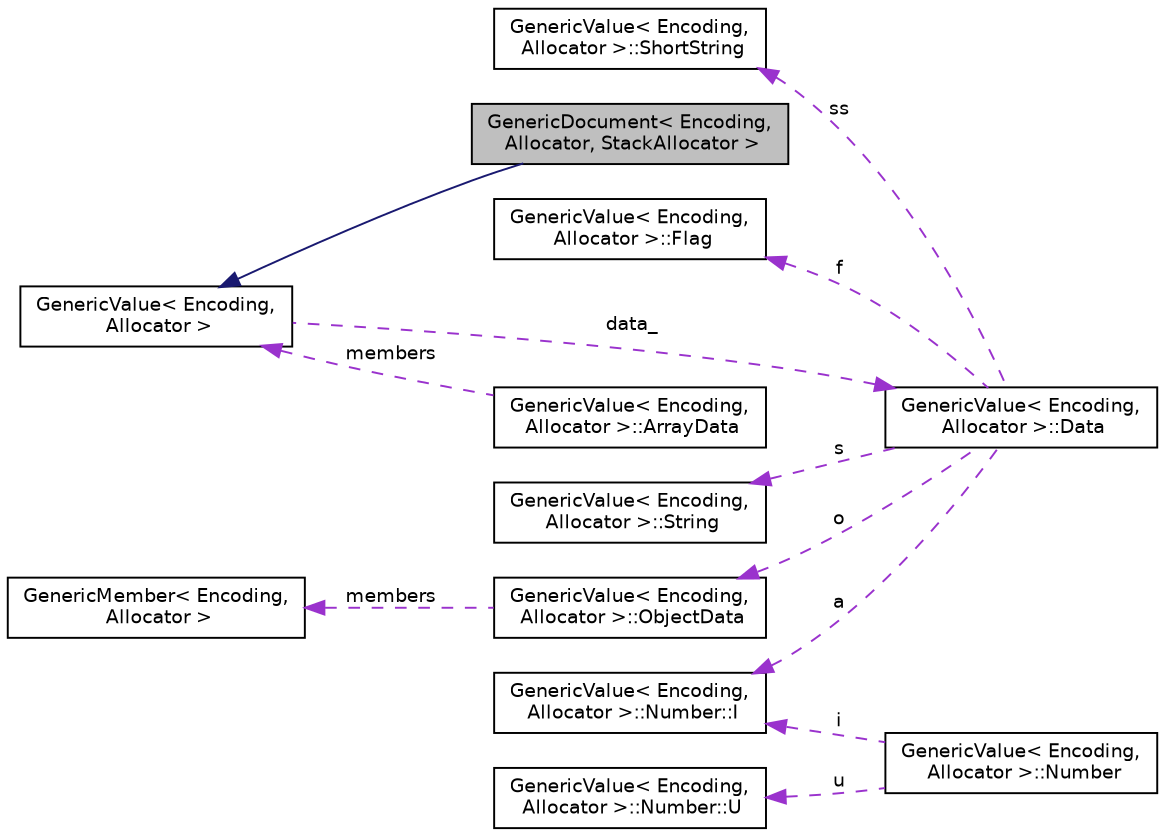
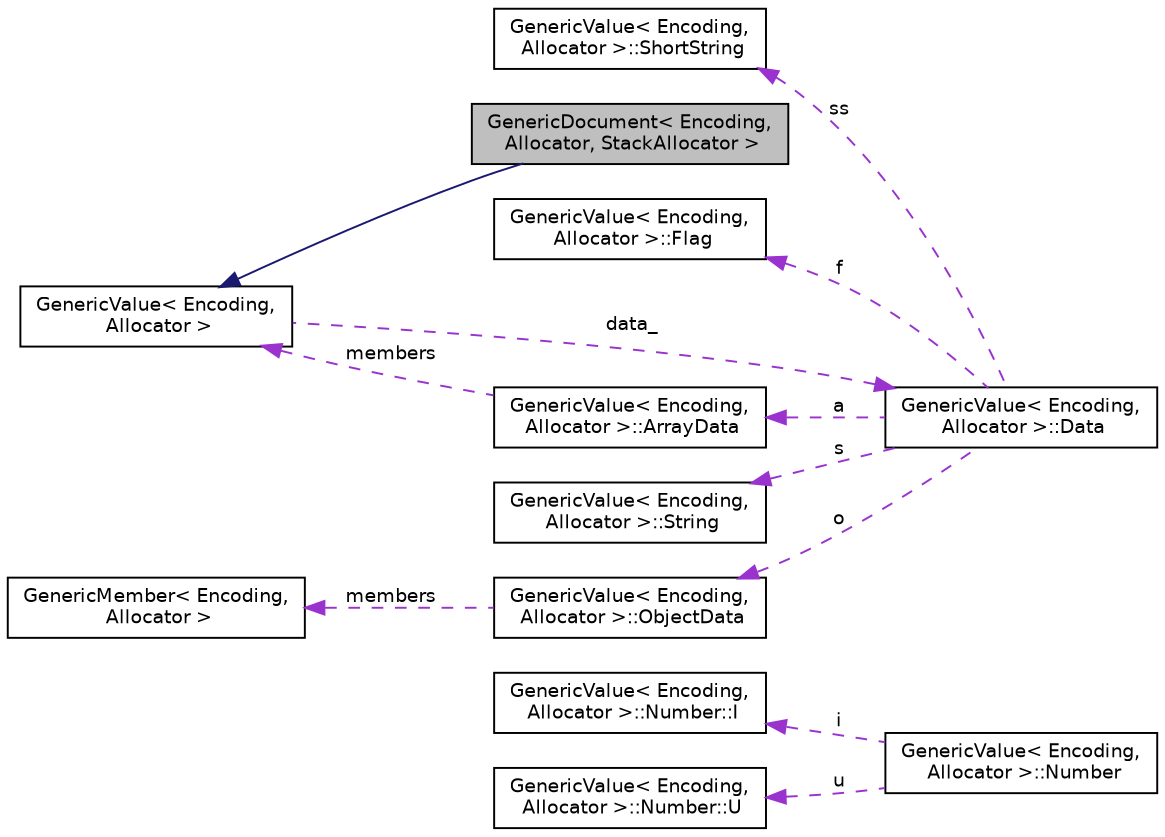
edge "GenericValue< Encoding, Allocator >::Data" -> "GenericValue< Encoding, Allocator >::Number::I": now "GenericValue< Encoding, Allocator >::Data" -> "GenericValue< Encoding, Allocator >::ArrayData"
